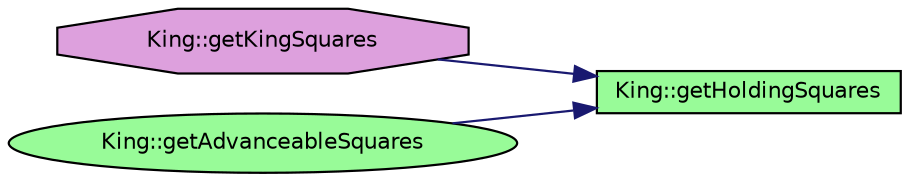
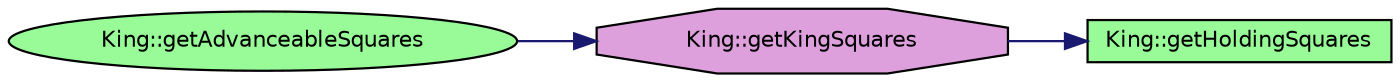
edge "King::getAdvanceableSquares" -> "King::getHoldingSquares": now "King::getAdvanceableSquares" -> "King::getKingSquares"
